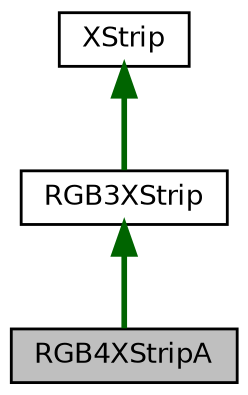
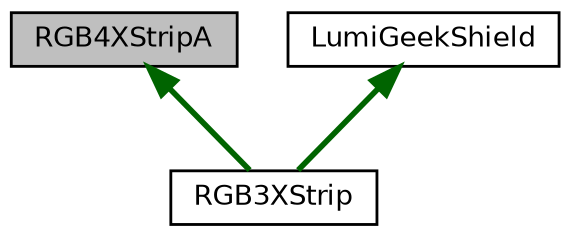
node "XStrip": label "XStrip" -> "LumiGeekShield"
edge "RGB4XStripA" -> "RGB3XStrip": reversed
